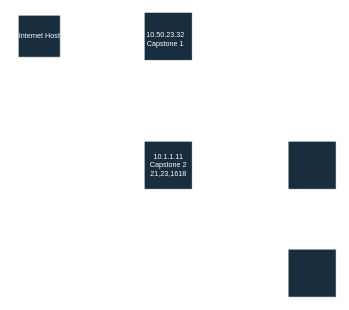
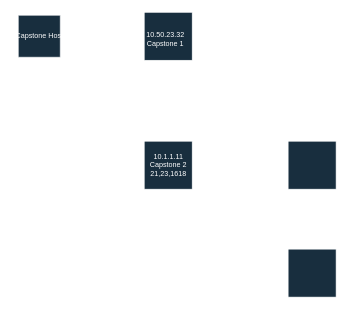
node "Internet Host": label "Internet Host" -> "Capstone Host"
